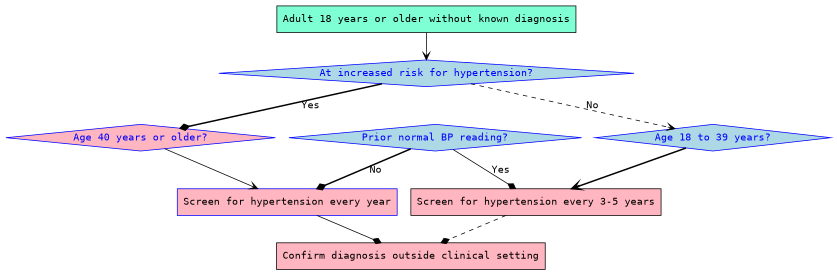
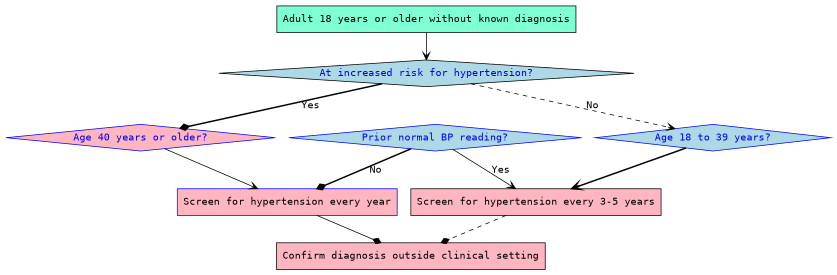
node "At increased risk for hypertension?": color blue -> black
edge "Prior normal BP reading?" -> "Screen for hypertension every 3-5 years": arrowhead diamond -> vee
